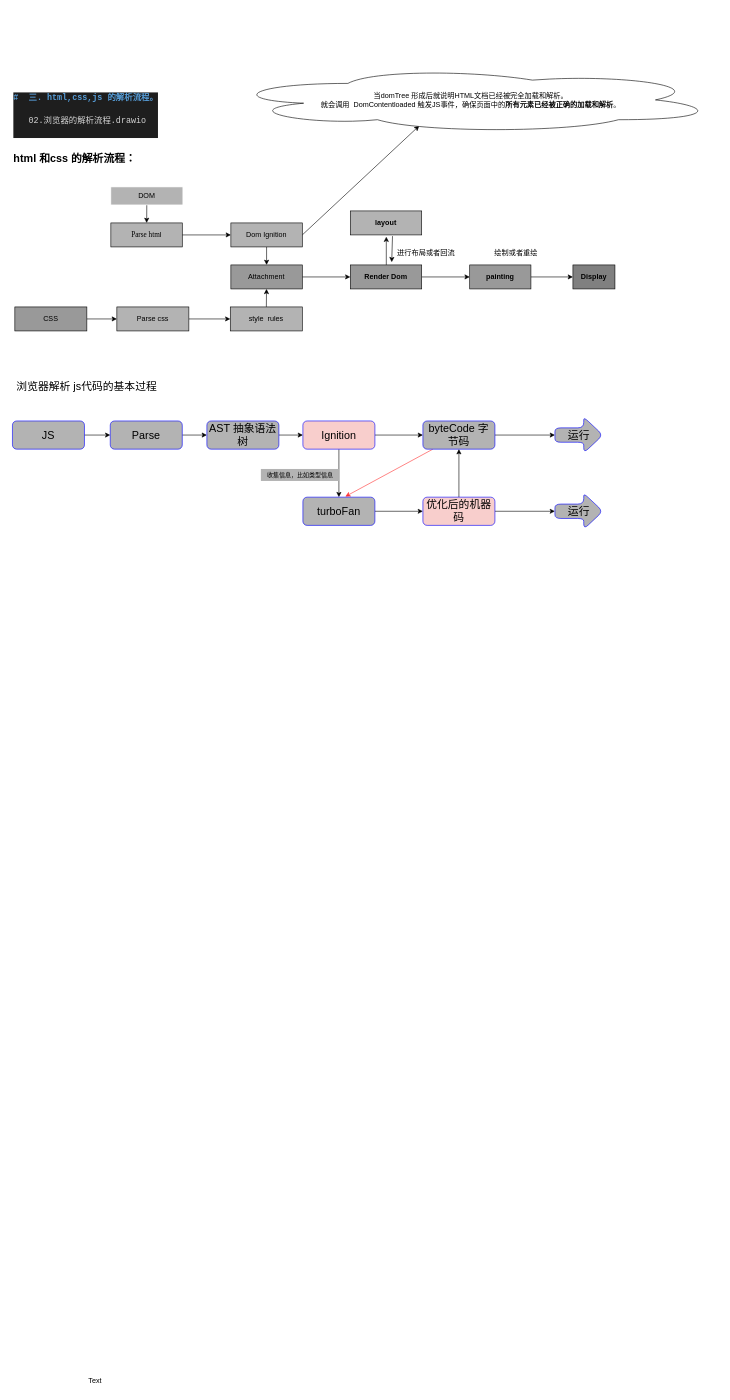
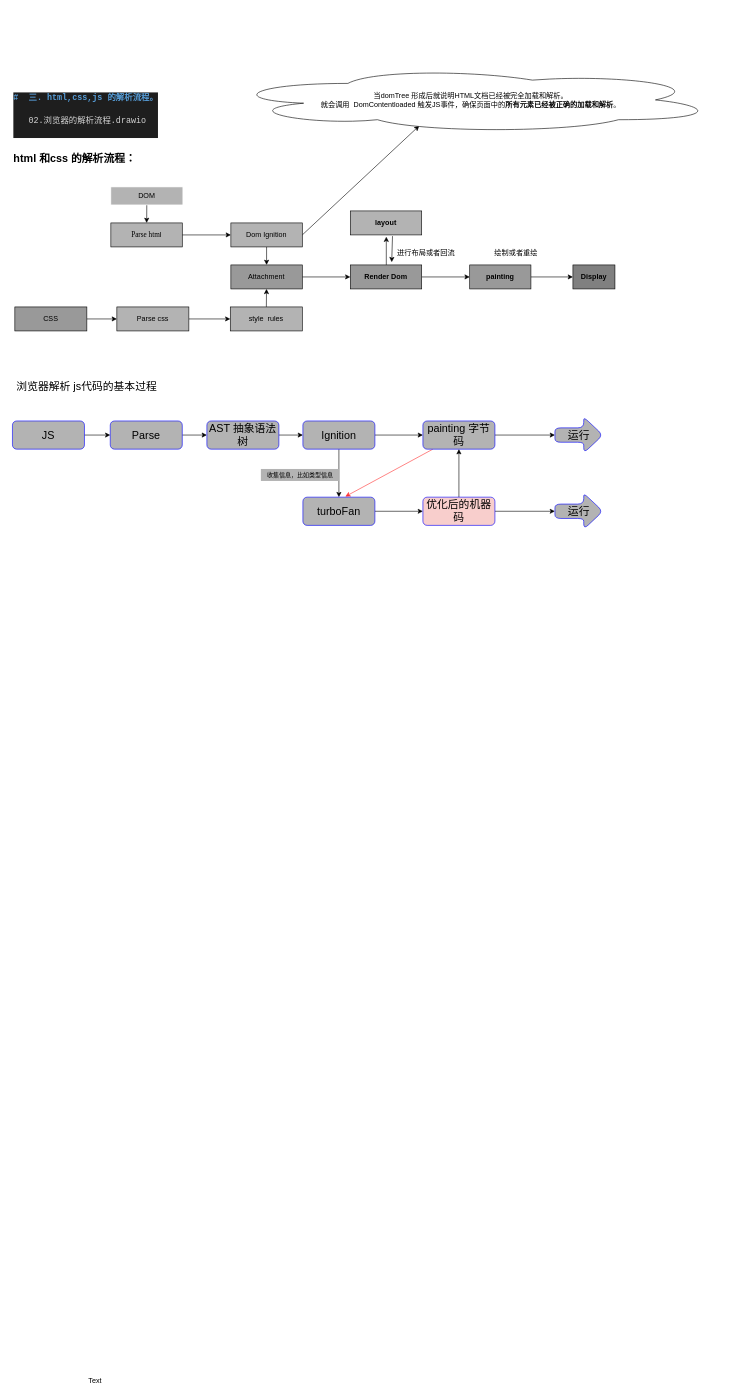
node "Ignition": fillcolor #f8cecc -> #b3b3b3
node "byteCode 字节码": label "byteCode 字节码" -> "painting 字节码"
